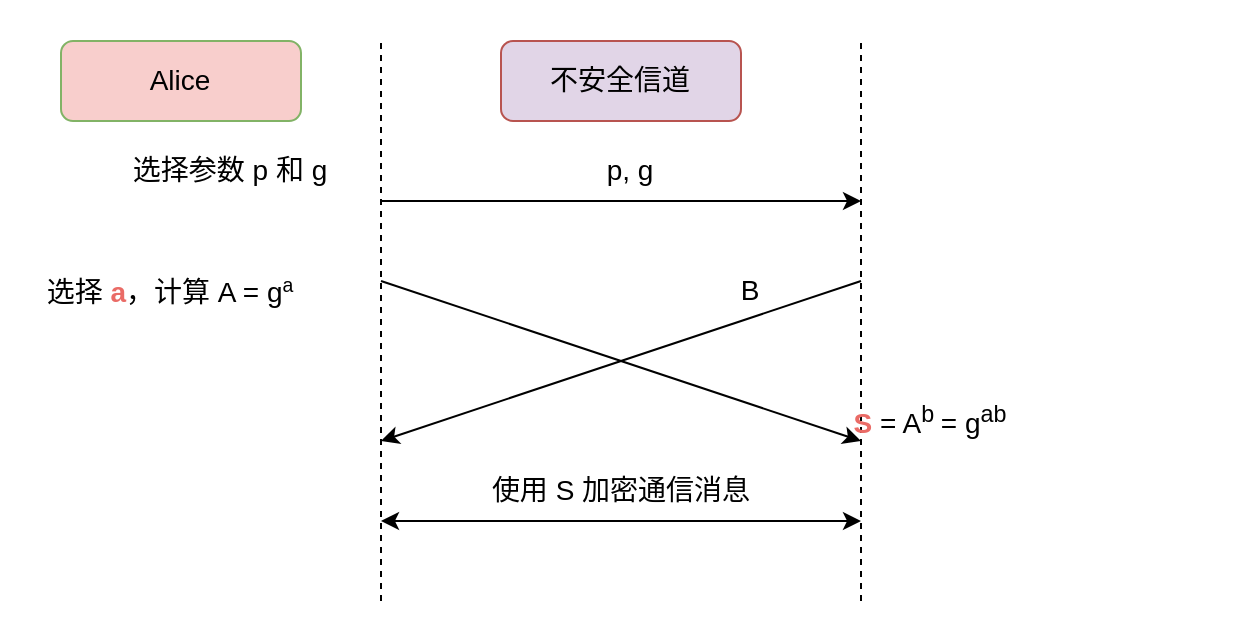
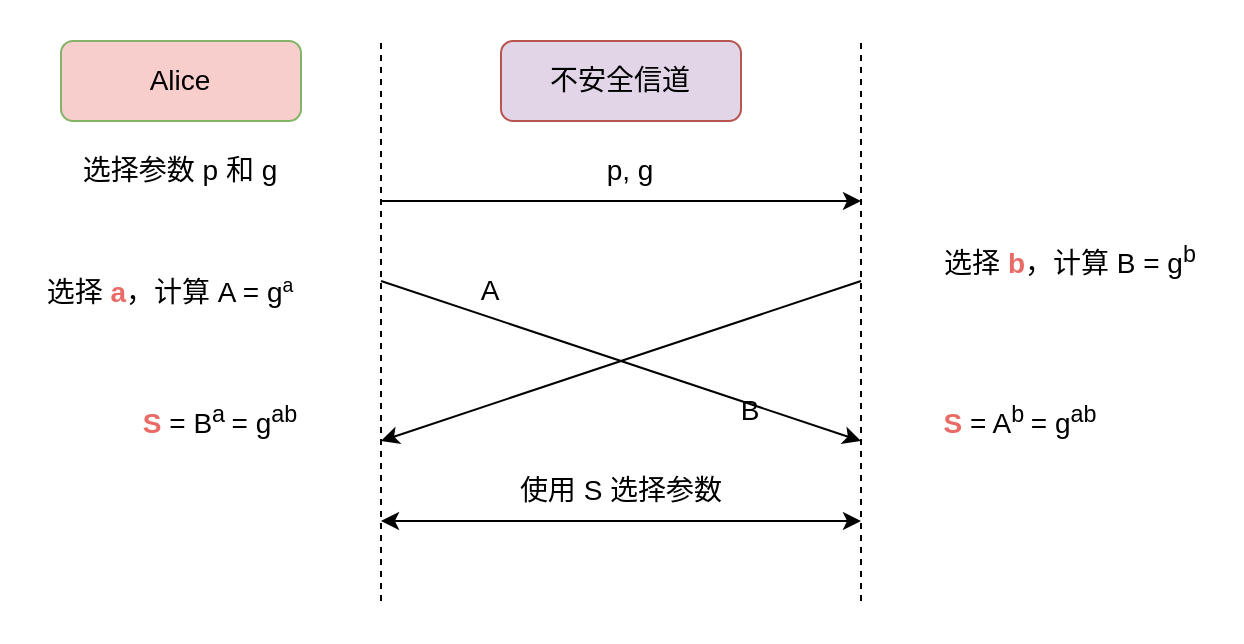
node "选择参数 p 和 g": moved (231, 171) -> (181, 171)
node "选择 b，计算 B = gb": added
node "A": added
node "B": moved (751, 291) -> (751, 411)
node "S = Ba = gab": added
node "S = Ab = gab": moved (931, 421) -> (1021, 421)
node "使用 S 加密通信消息": label "使用 S 加密通信消息" -> "使用 S 选择参数"
